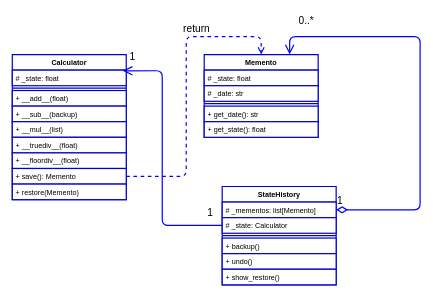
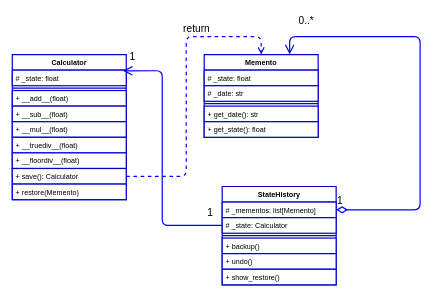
node "+ __sub__(backup)": label "+ __sub__(backup)" -> "+ __sub__(float)"
node "+ __mul__(list)": label "+ __mul__(list)" -> "+ __mul__(float)"
node "+ save(): Memento": label "+ save(): Memento" -> "+ save(): Calculator"
